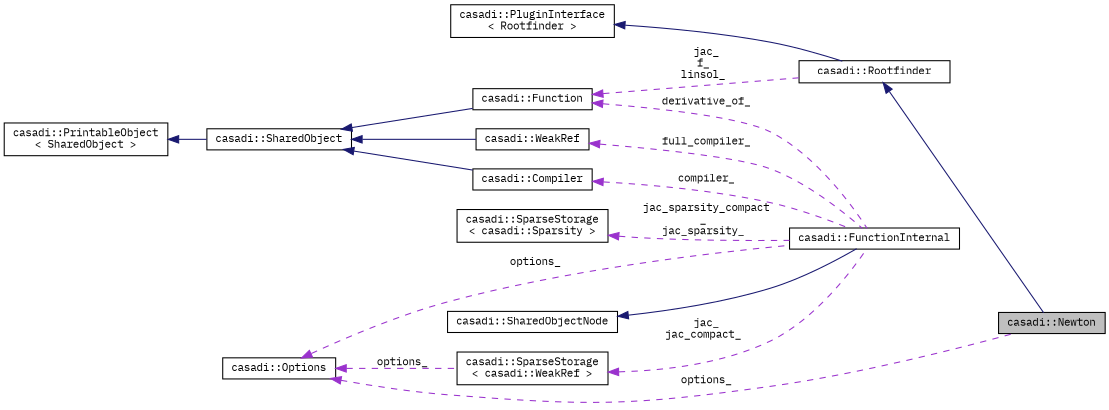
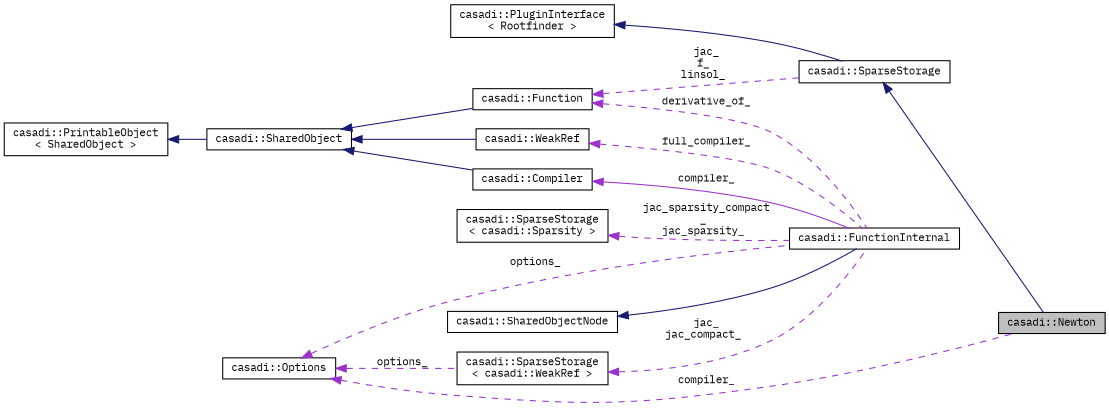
node "casadi::Rootfinder": label "casadi::Rootfinder" -> "casadi::SparseStorage"
edge "casadi::FunctionInternal" -> "casadi::Compiler": style dashed -> solid
edge "casadi::Newton" -> "casadi::Options": label " options_" -> " compiler_"
